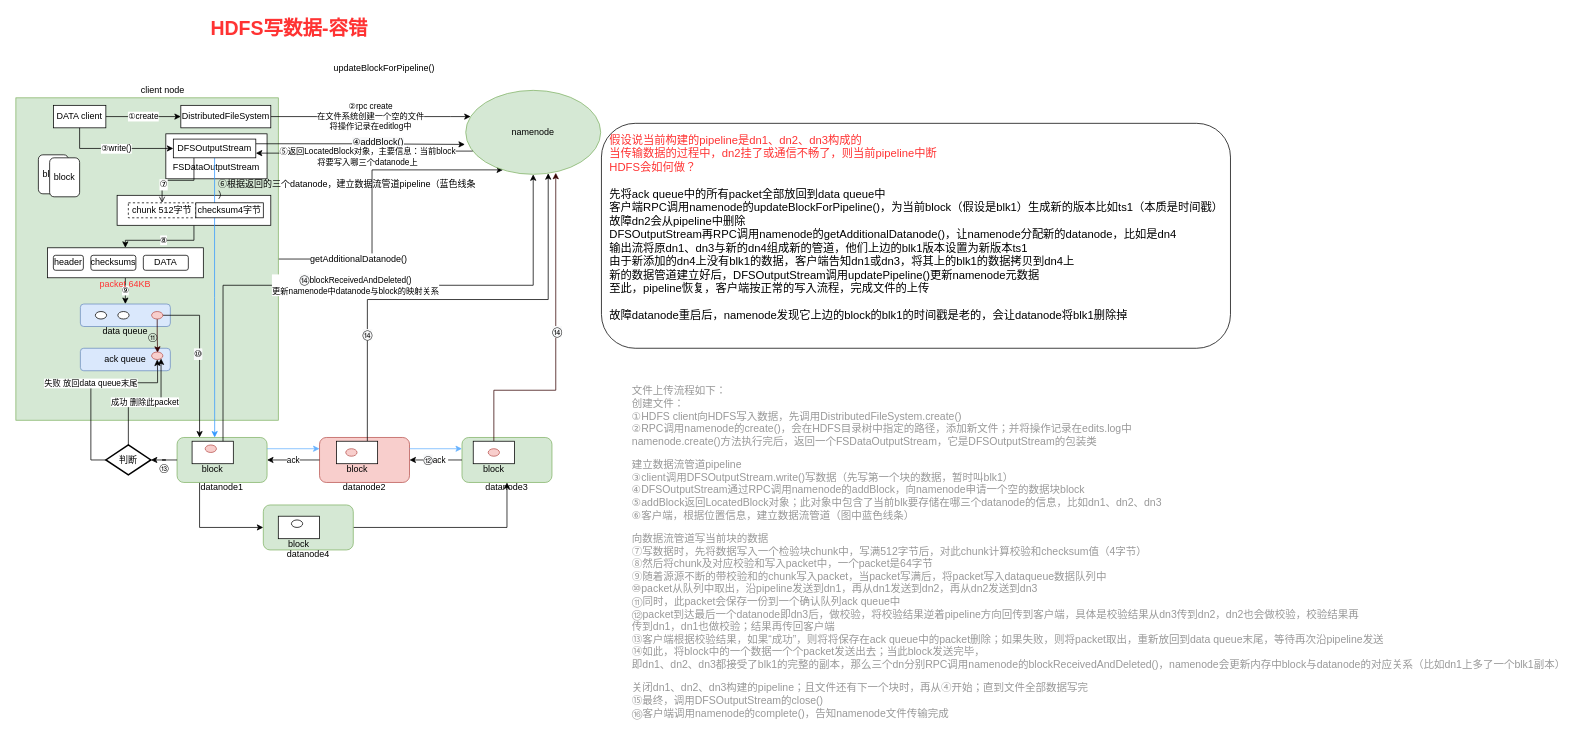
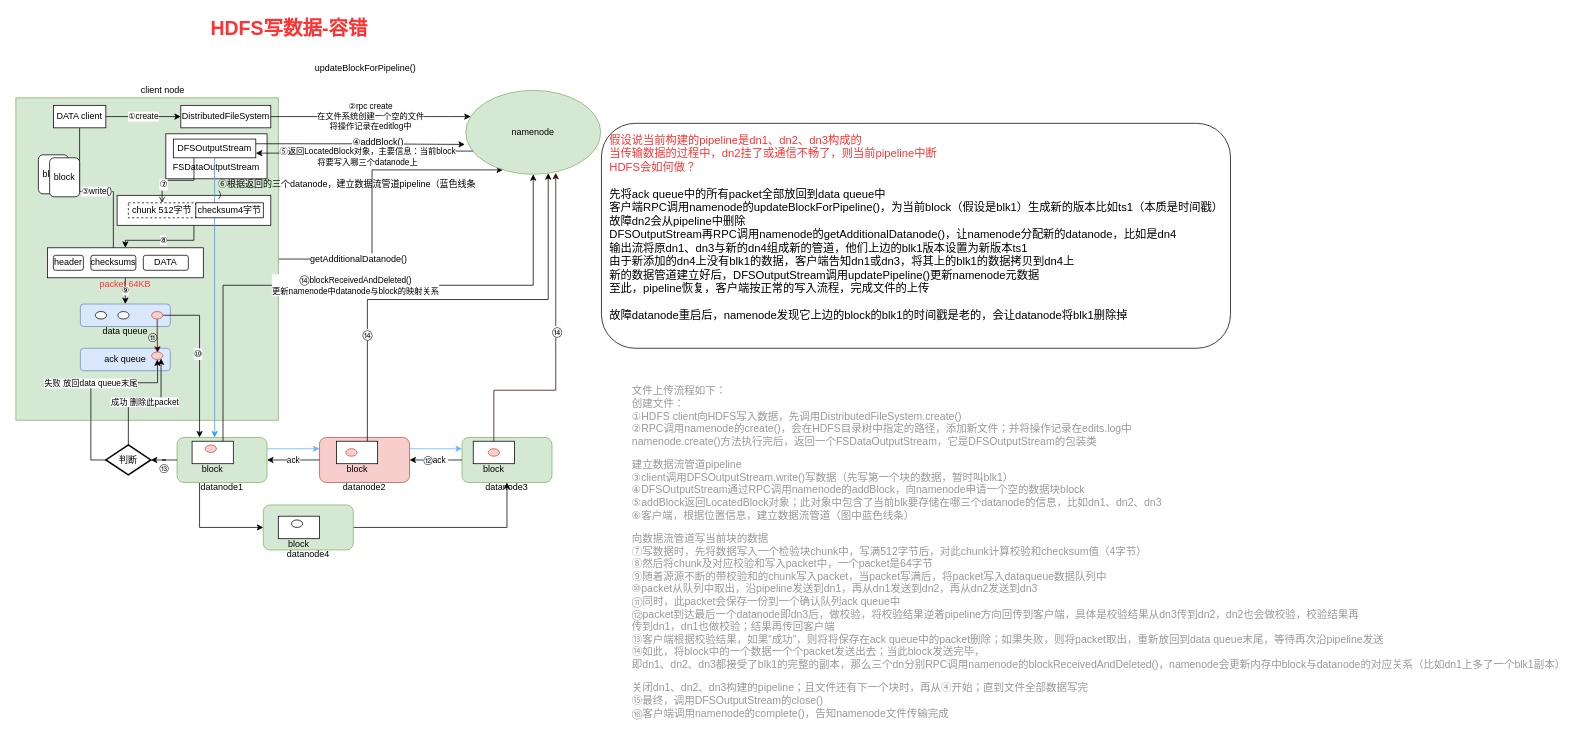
node "updateBlockForPipeline()": moved (388, 69) -> (369, 69)
edge "DATA client" -> "DFSOutputStream": now "DATA client" -> "checksums"
